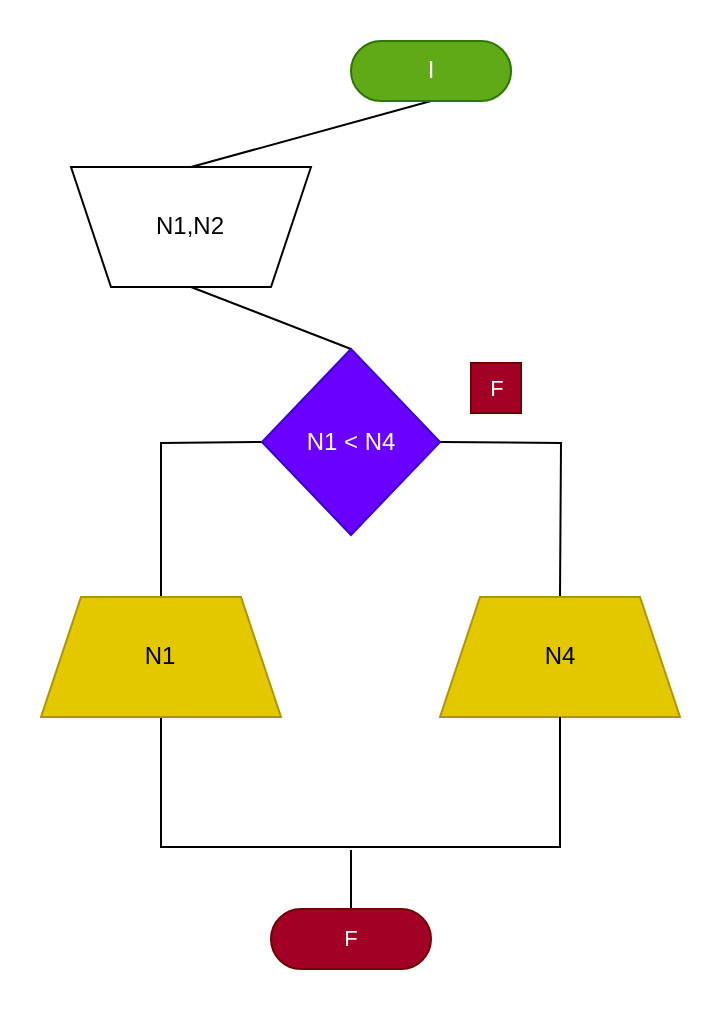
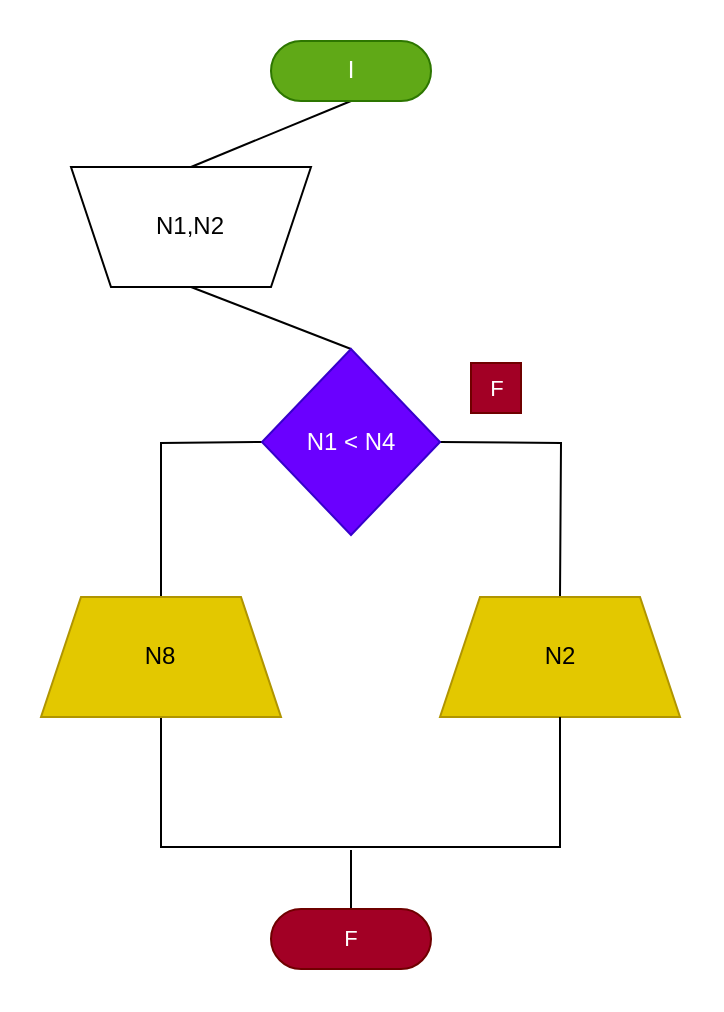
node "I": moved (431, 71) -> (351, 71)
node "N1": label "N1" -> "N8"
node "N4": label "N4" -> "N2"
